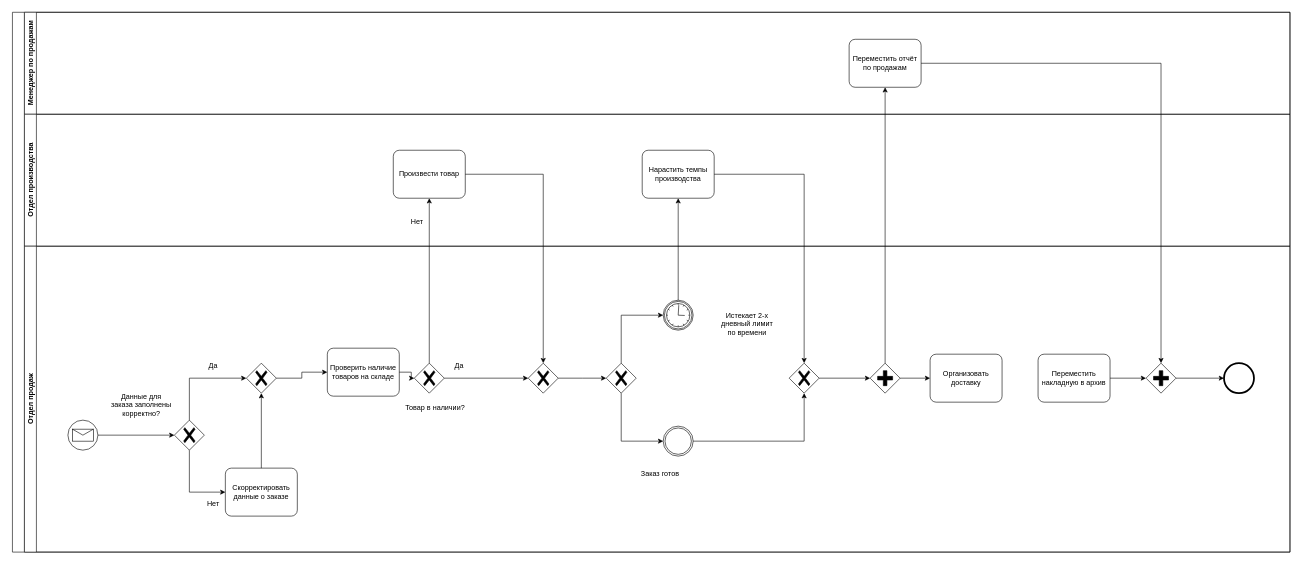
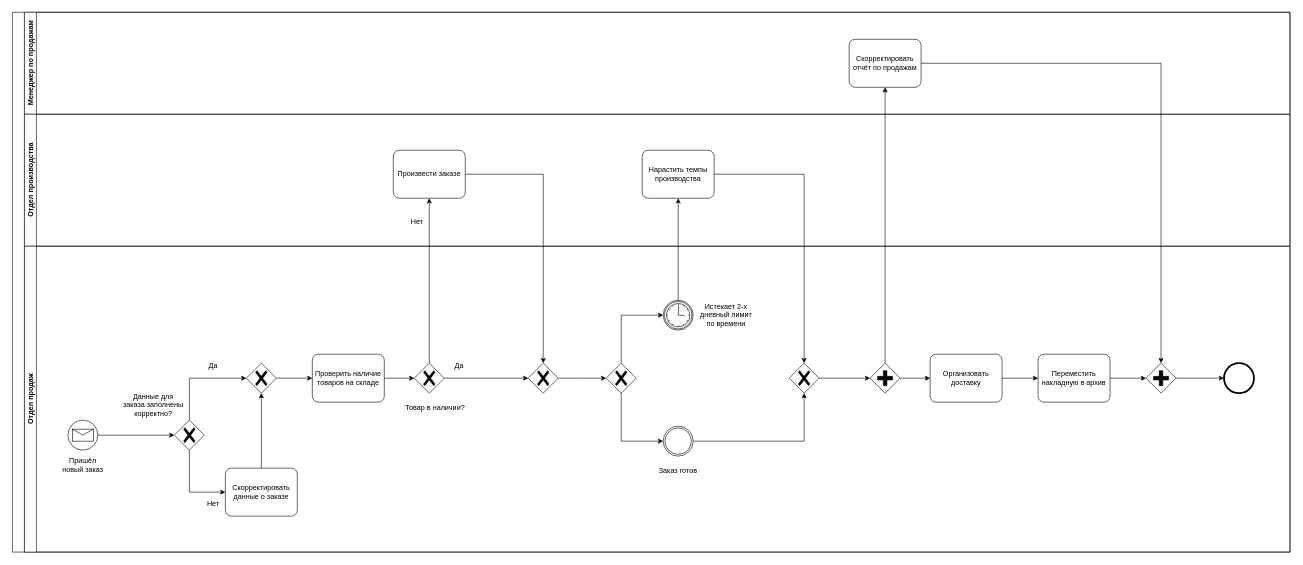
node "Переместить отчёт по продажам": label "Переместить отчёт по продажам" -> "Скорректировать отчёт по продажам"
node "Произвести товар": label "Произвести товар" -> "Произвести заказе"
node "Истекает 2-х дневный лимит по времени": moved (747, 324) -> (726, 315)
node "Проверить наличие товаров на складе": moved (363, 372) -> (348, 378)
edge "Организовать доставку" -> "Переместить накладную в архив": added
node "Данные для заказа заполнены корректно?": moved (141, 405) -> (153, 405)
node "Пришёл новый заказ": added
node "Заказ готов": moved (660, 474) -> (678, 471)
